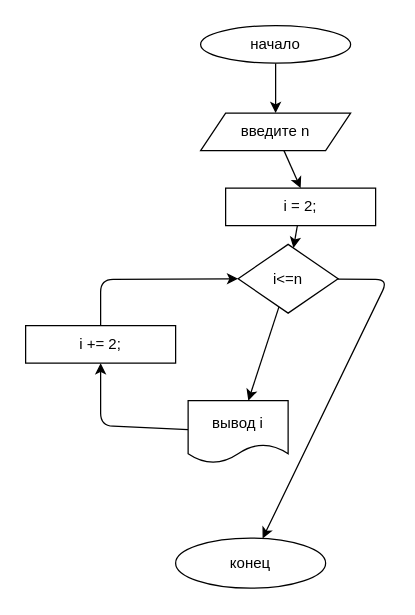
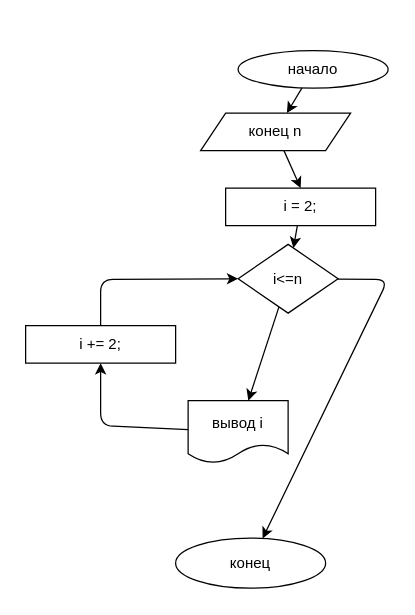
node "начало": moved (276, 44) -> (313, 69)
node "введите n": label "введите n" -> "конец n"
